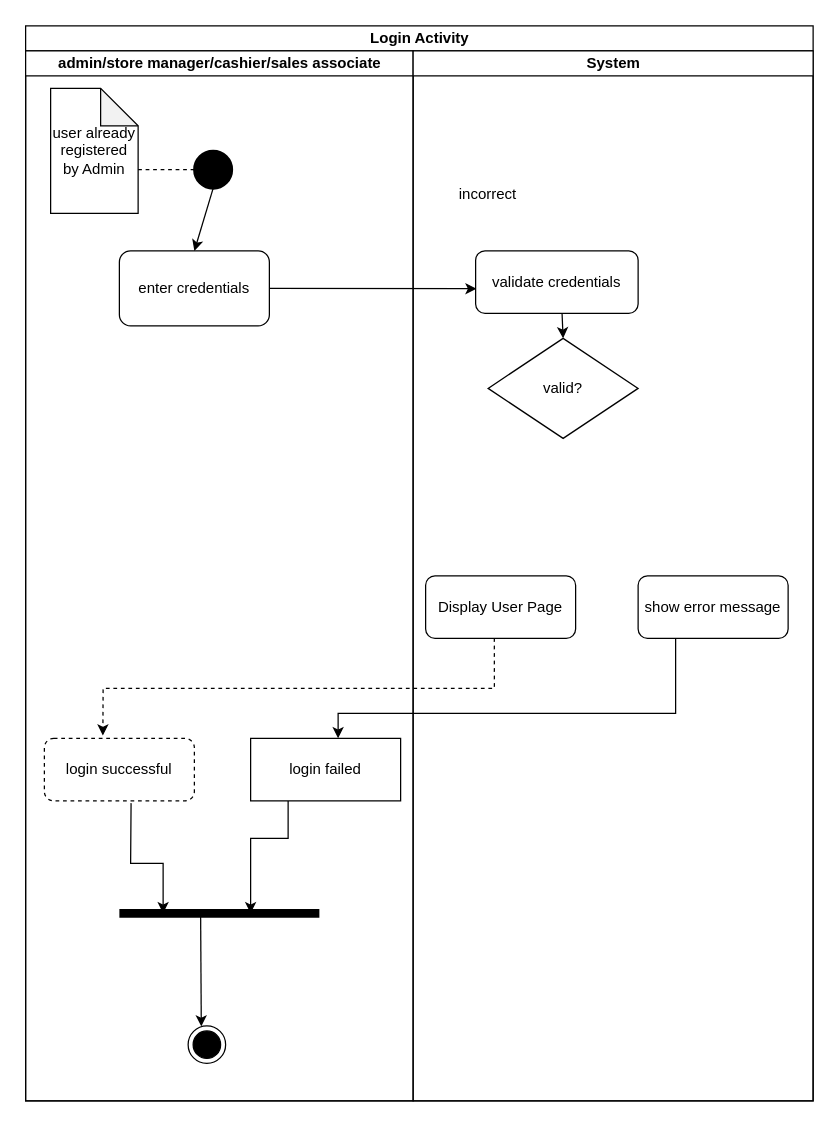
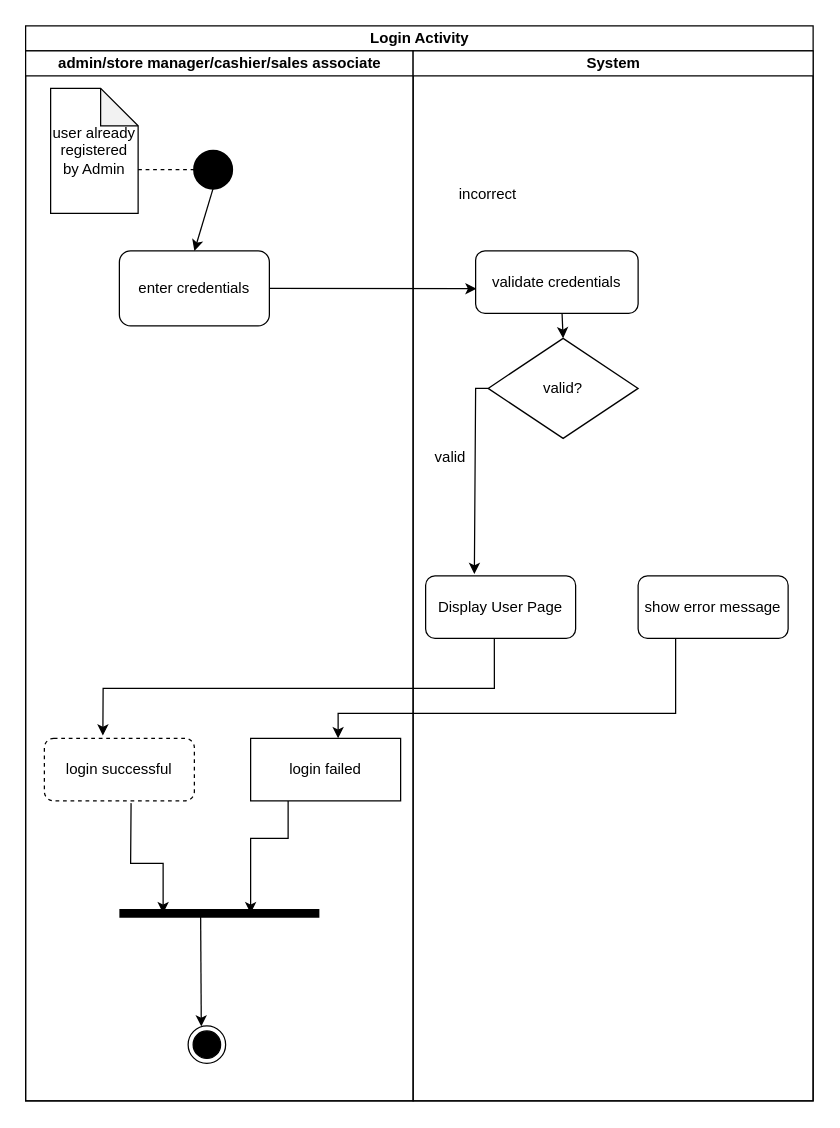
node "valid": added
edge "valid?" -> "Display User Page": added
edge "Display User Page" -> "login successful": style dashed -> solid
